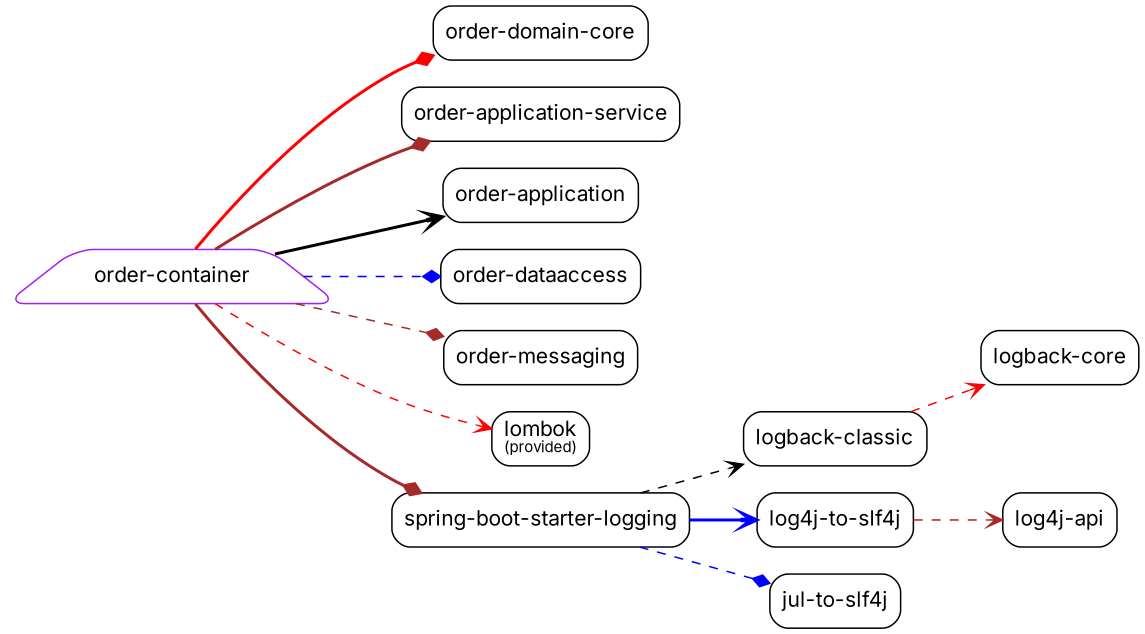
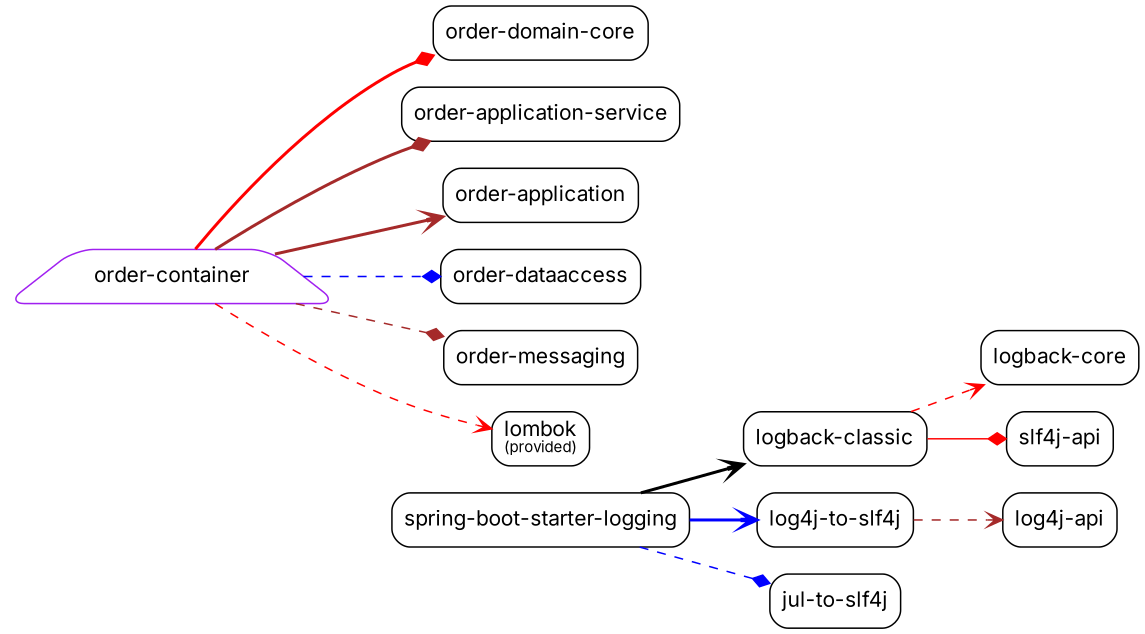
edge "order-container" -> "order-application": color black -> brown
edge "order-container" -> "spring-boot-starter-logging": removed
node "slf4j-api": added
edge "spring-boot-starter-logging" -> "logback-classic": style dashed -> bold
